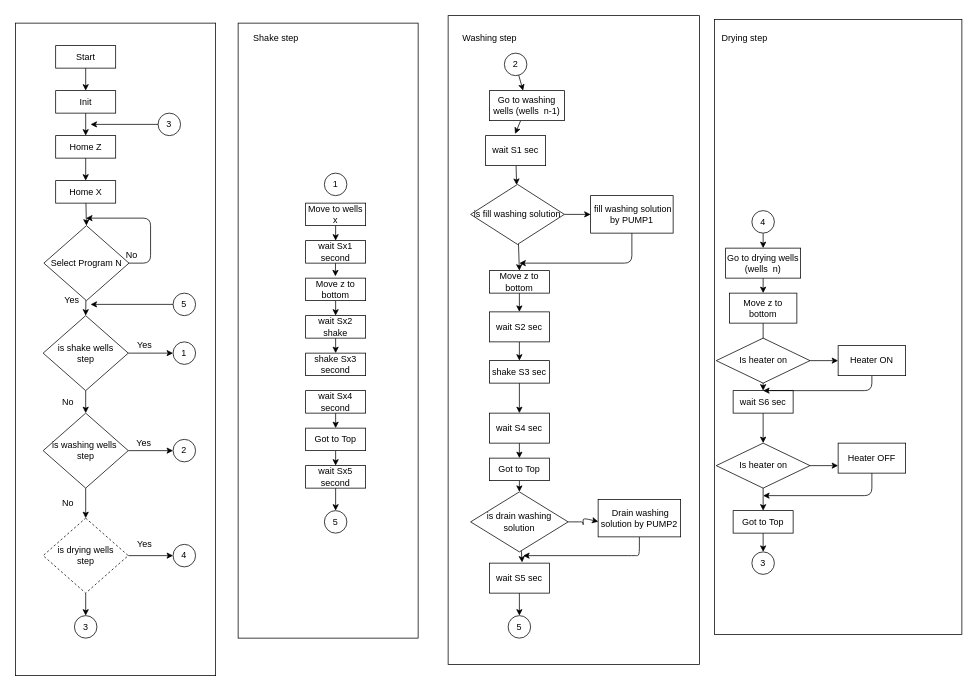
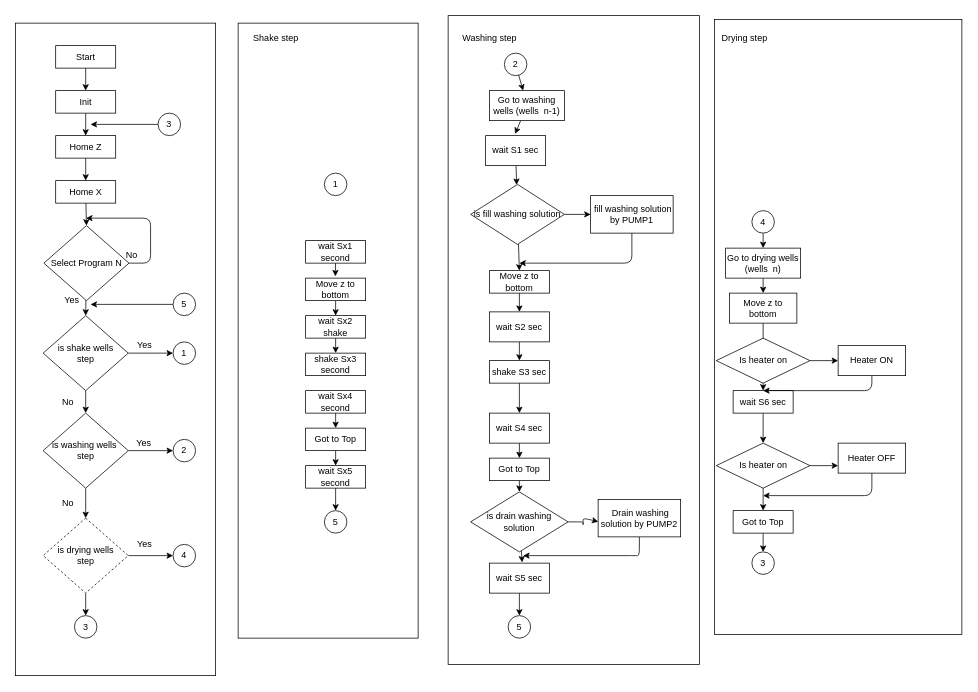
node "Move to wells x": removed
edge "Move to wells x" -> "wait Sx1 second": removed
